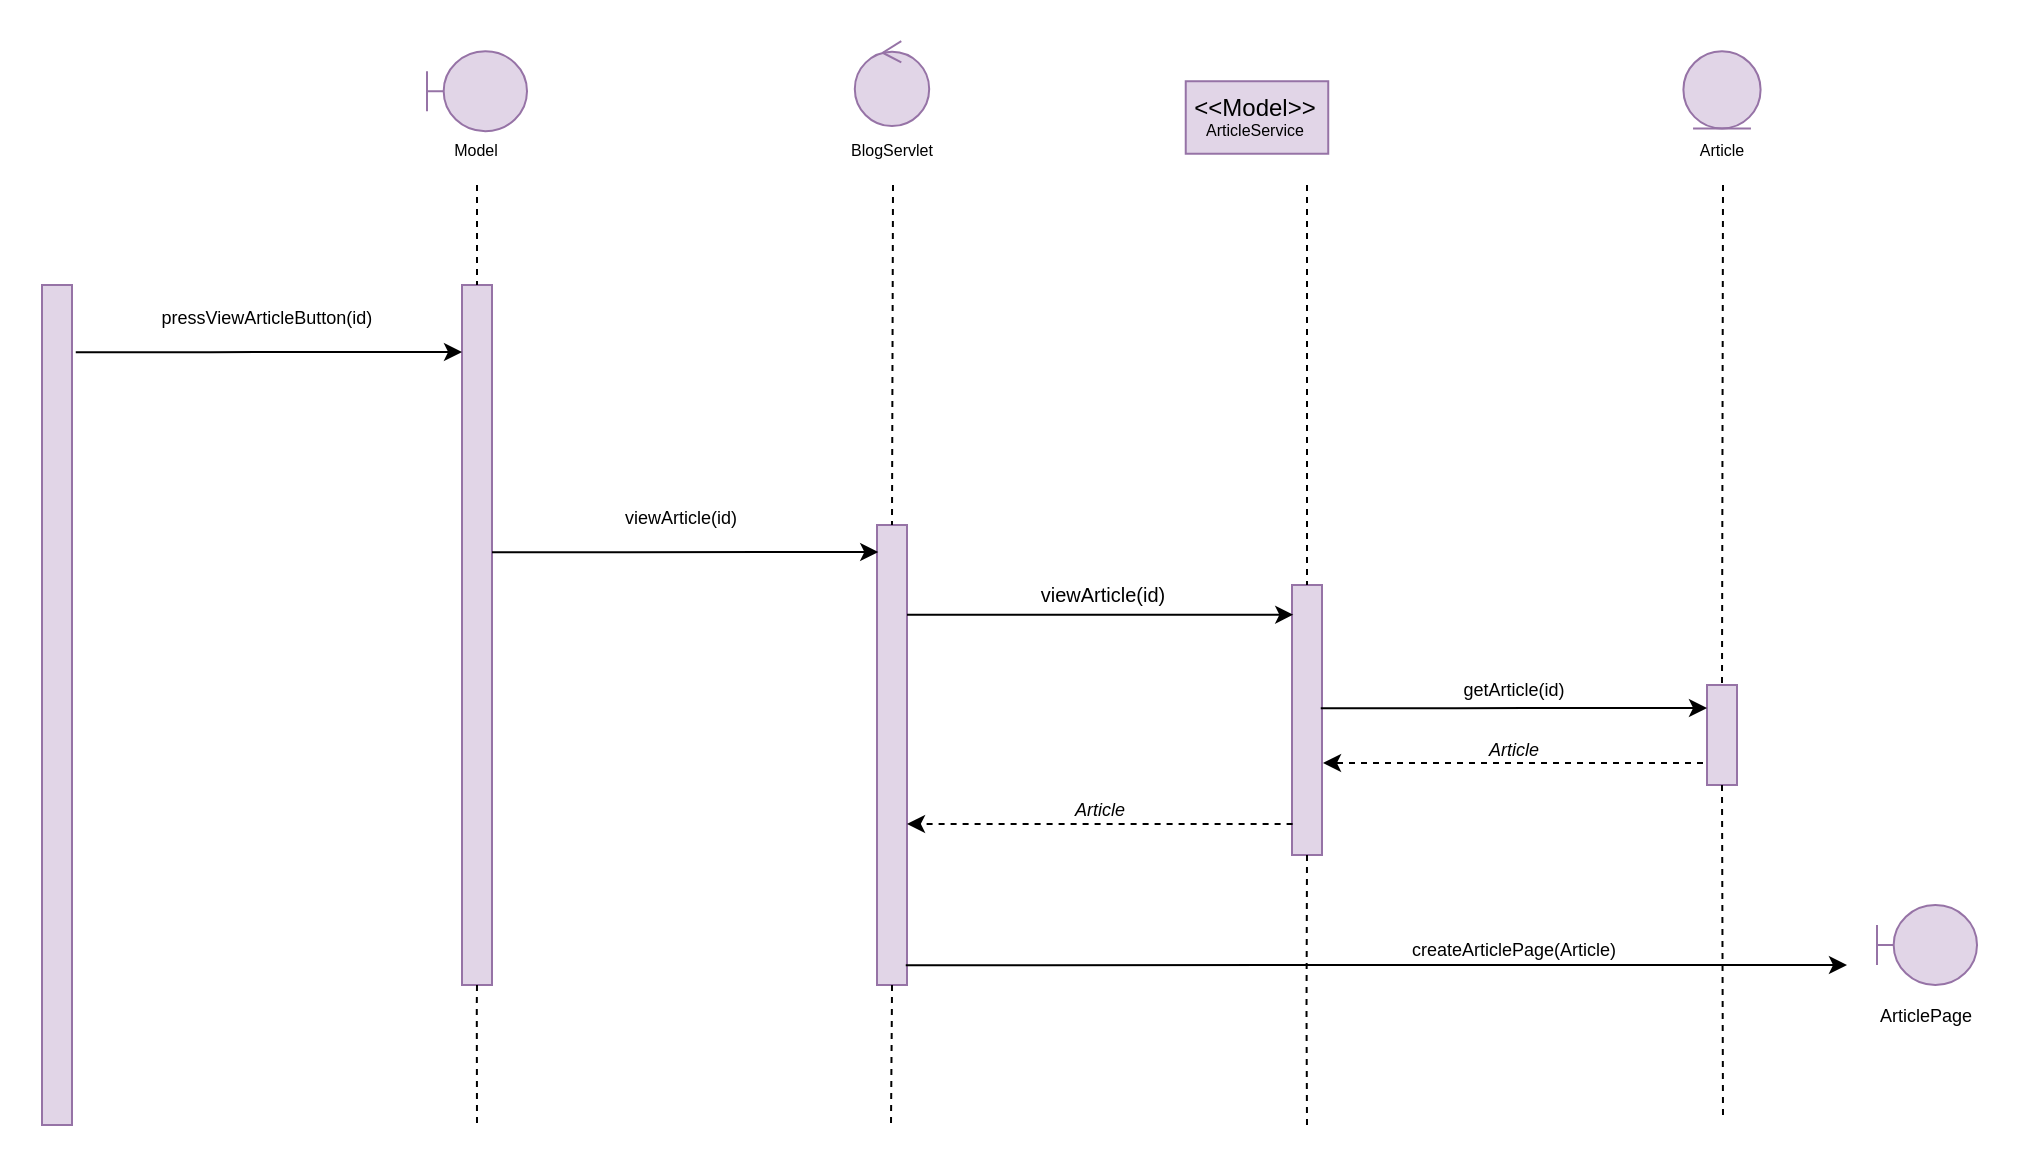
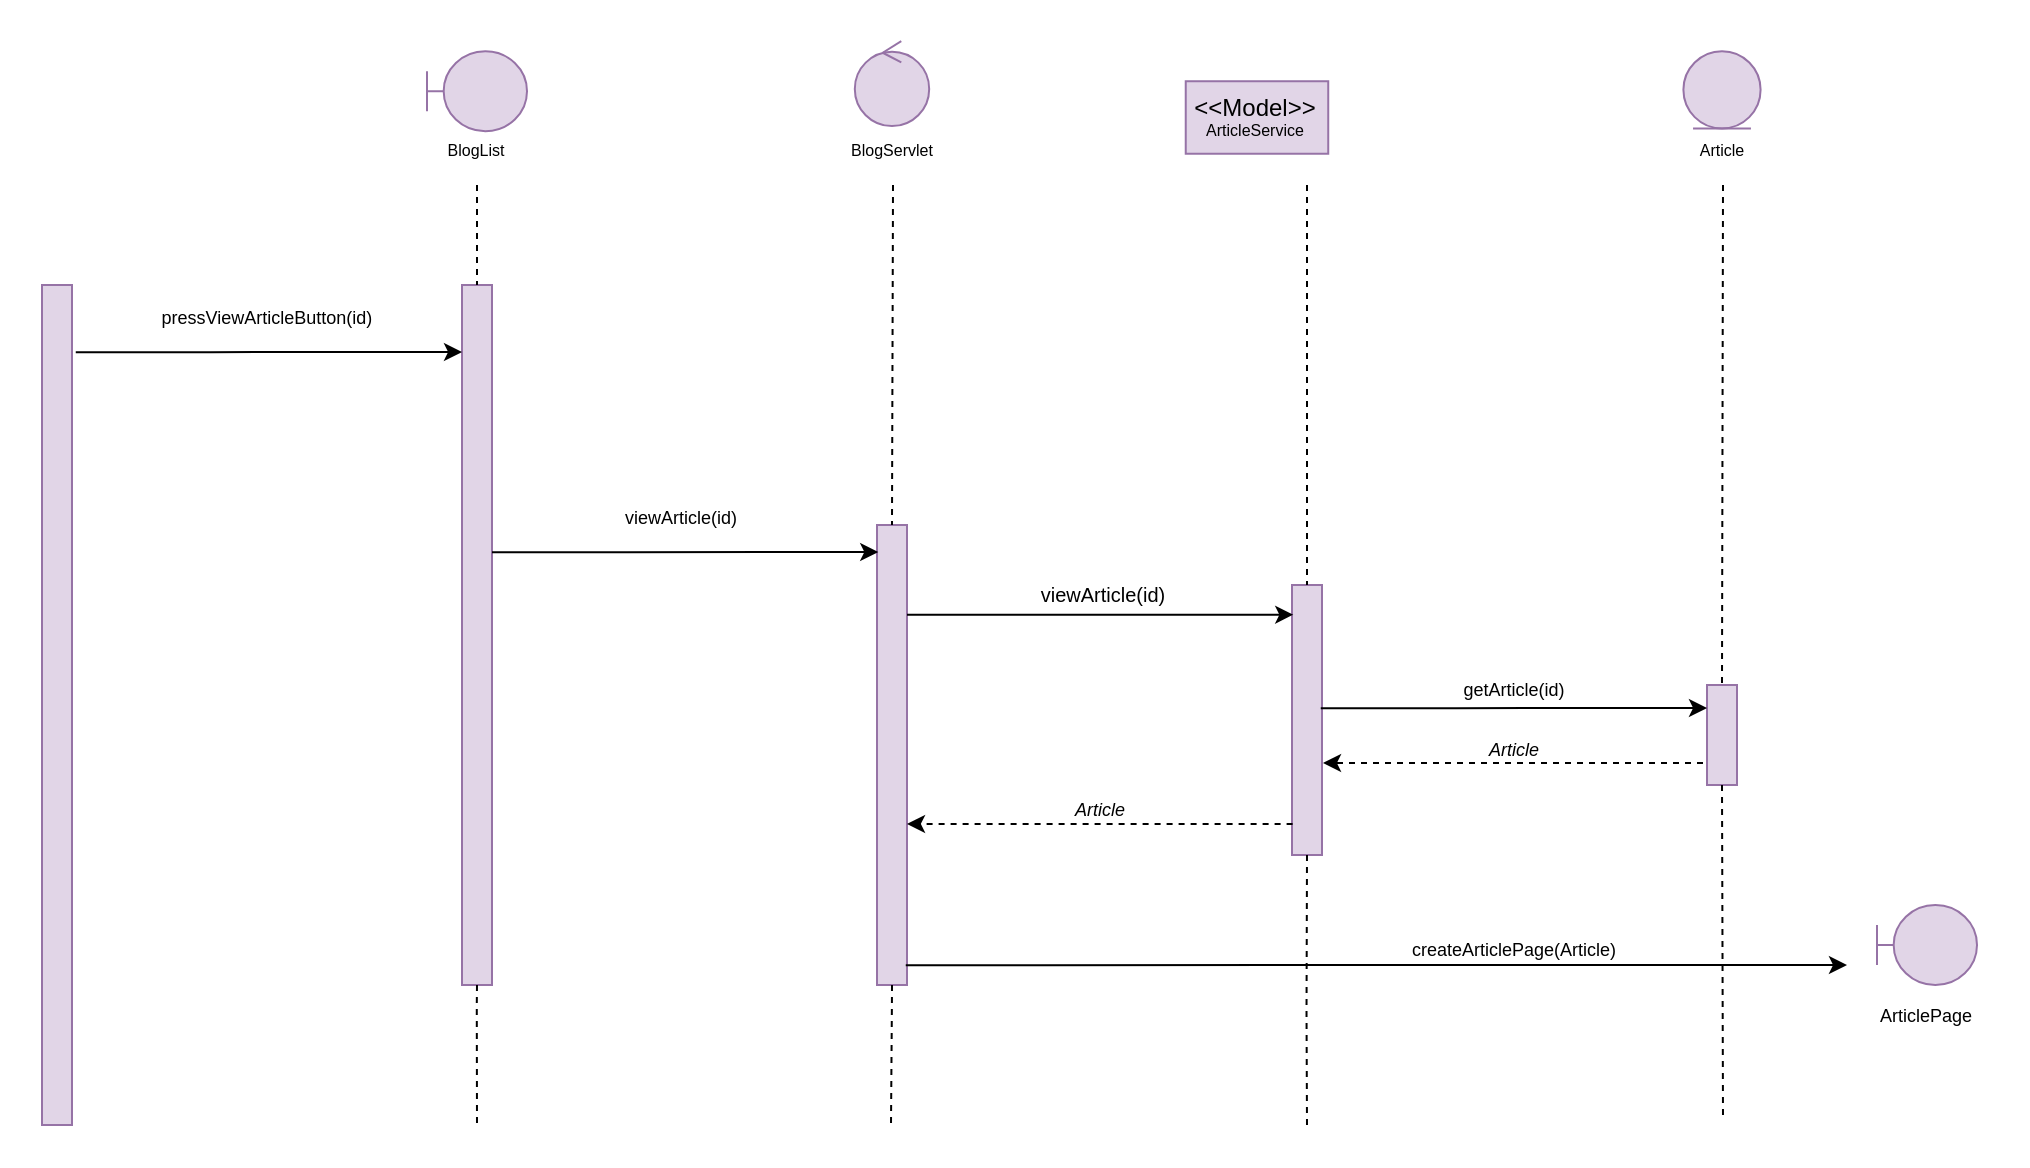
node "Model": label "Model" -> "BlogList"
